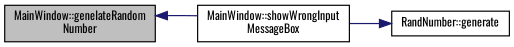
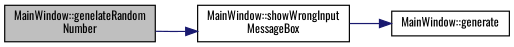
edge "MainWindow::showWrongInput MessageBox" -> "MainWindow::genelateRandom Number": reversed
node "RandNumber::generate": label "RandNumber::generate" -> "MainWindow::generate"
